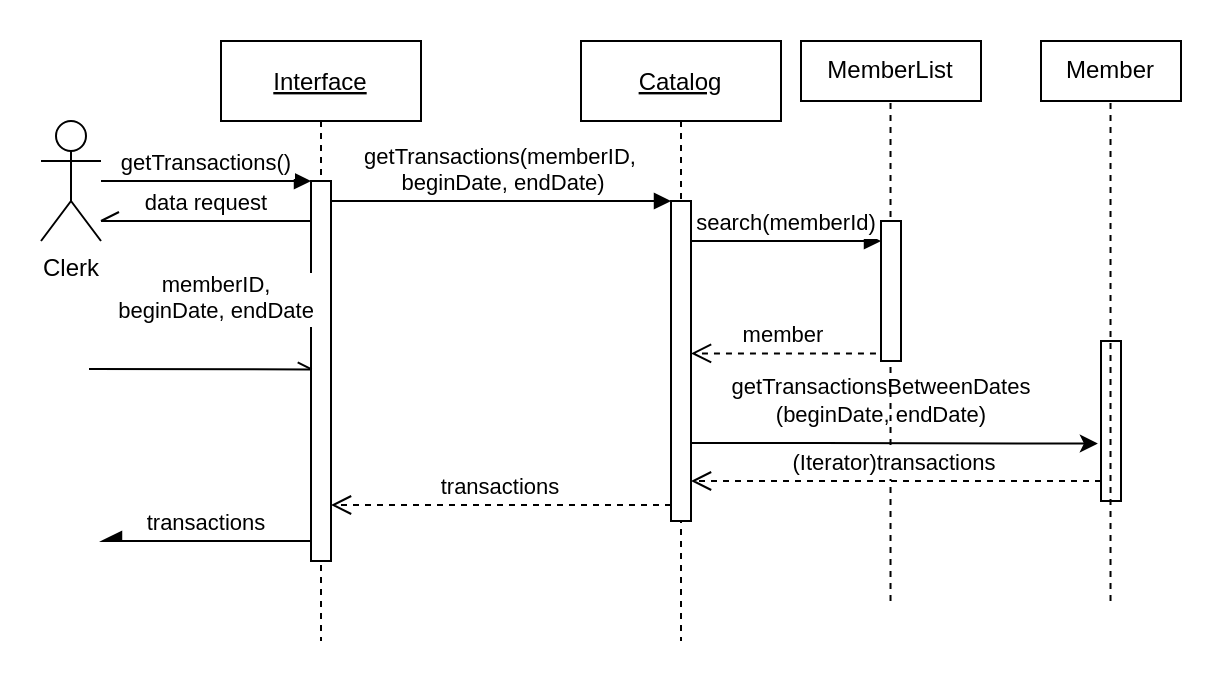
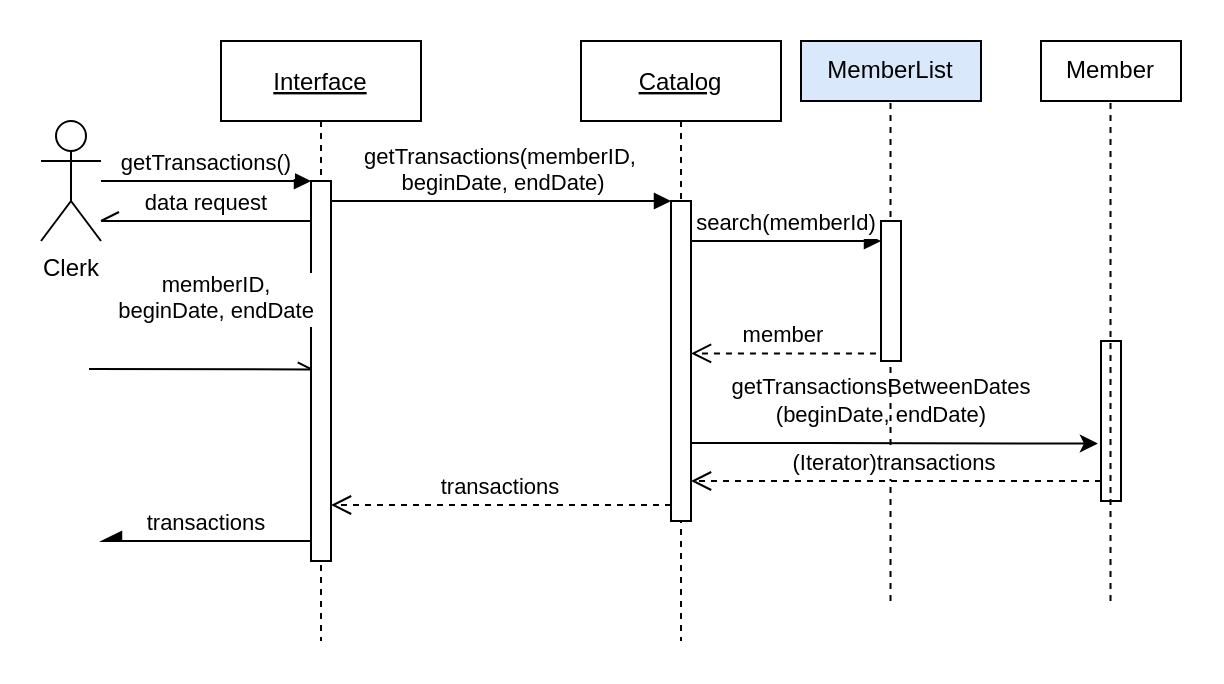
node "MemberList": fillcolor #ffffff -> #dae8fc
